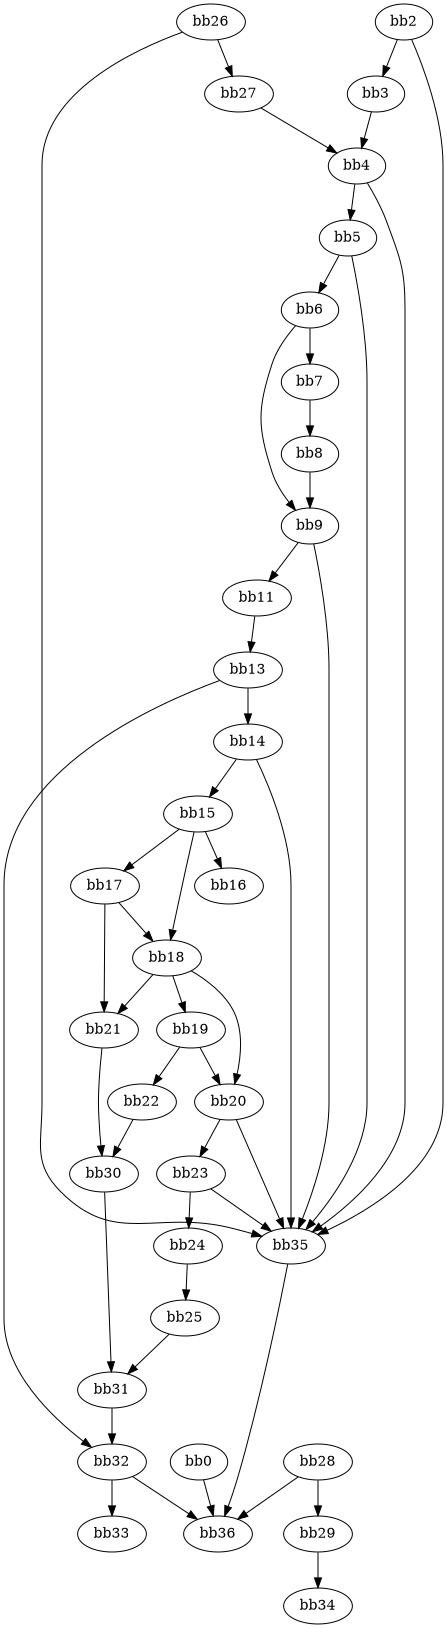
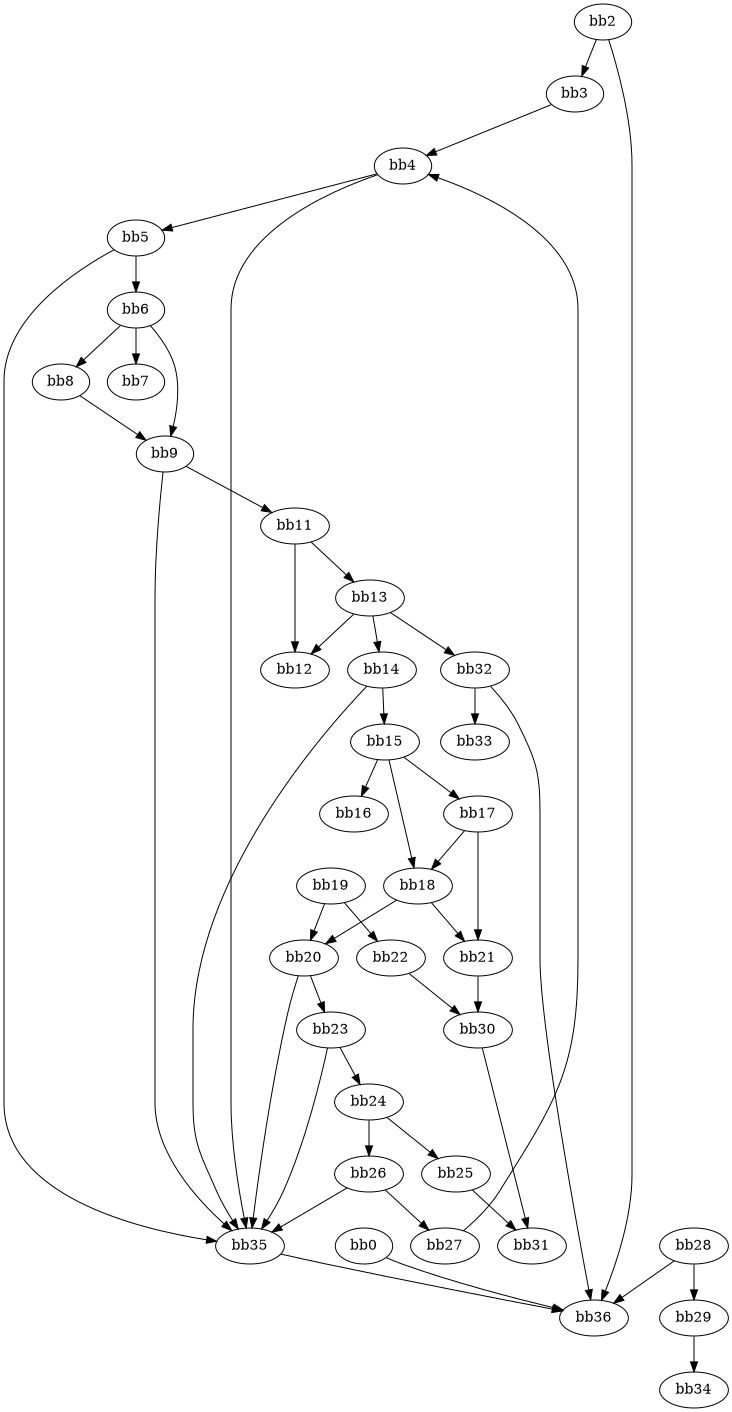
edge "bb7" -> "bb8": now "bb6" -> "bb8"
edge "bb2" -> "bb35": now "bb2" -> "bb36"
node "bb12": added
edge "bb18" -> "bb19": removed
edge "bb24" -> "bb26": added
edge "bb31" -> "bb32": removed
